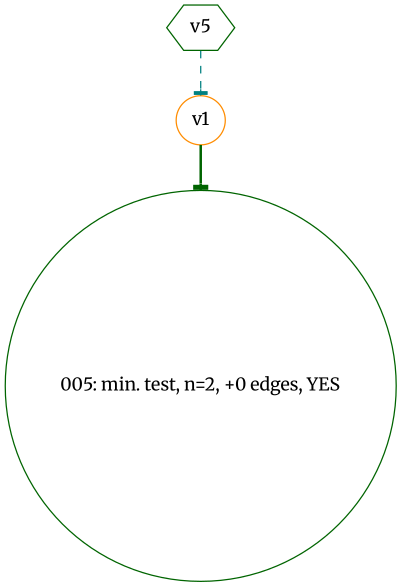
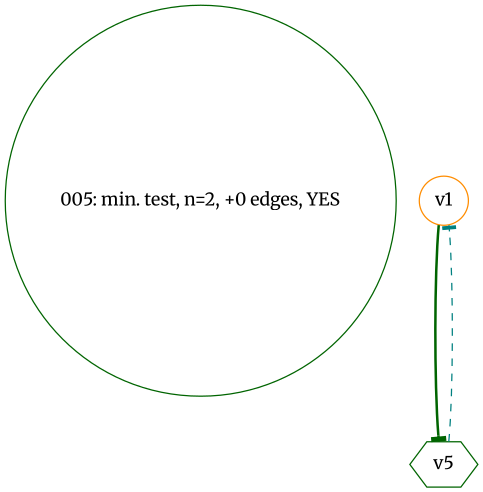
edge "v1" -> "005: min. test, n=2, +0 edges, YES": now "v1" -> "v5"
